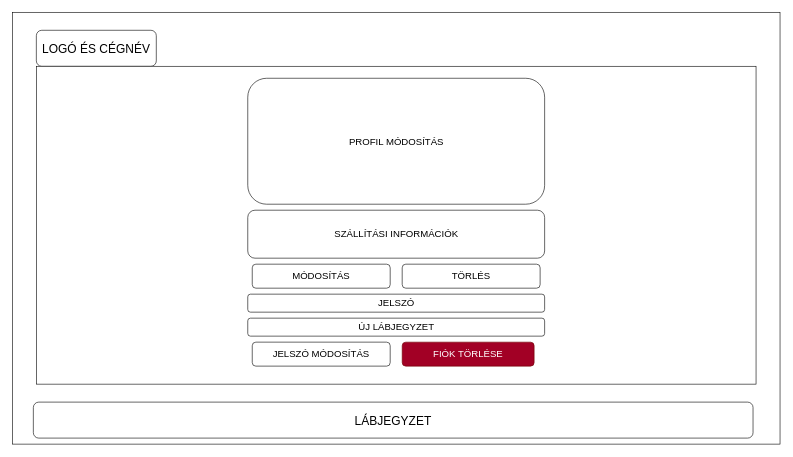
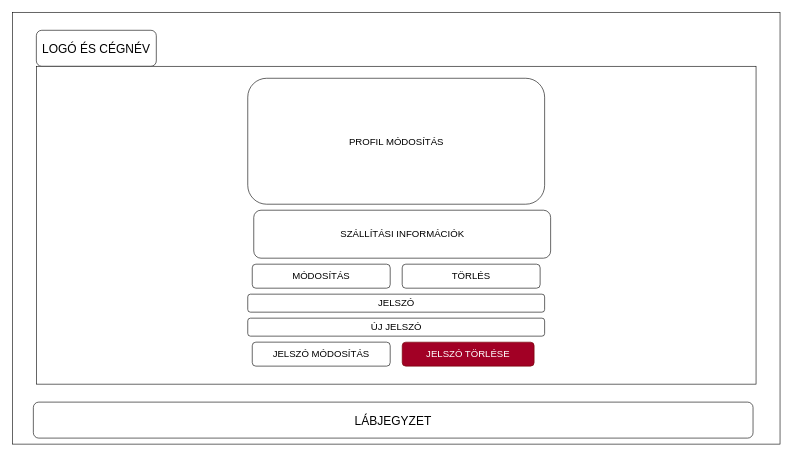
node "SZÁLLÍTÁSI INFORMÁCIÓK": moved (396, 234) -> (402, 234)
node "ÚJ LÁBJEGYZET": label "ÚJ LÁBJEGYZET" -> "ÚJ JELSZÓ"
node "FIÓK TÖRLÉSE": label "FIÓK TÖRLÉSE" -> "JELSZÓ TÖRLÉSE"
